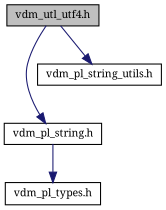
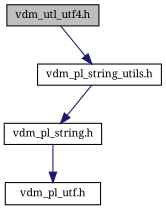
edge "vdm_utl_utf4.h" -> "vdm_pl_string.h": now "vdm_pl_string_utils.h" -> "vdm_pl_string.h"
node "vdm_pl_types.h": label "vdm_pl_types.h" -> "vdm_pl_utf.h"
